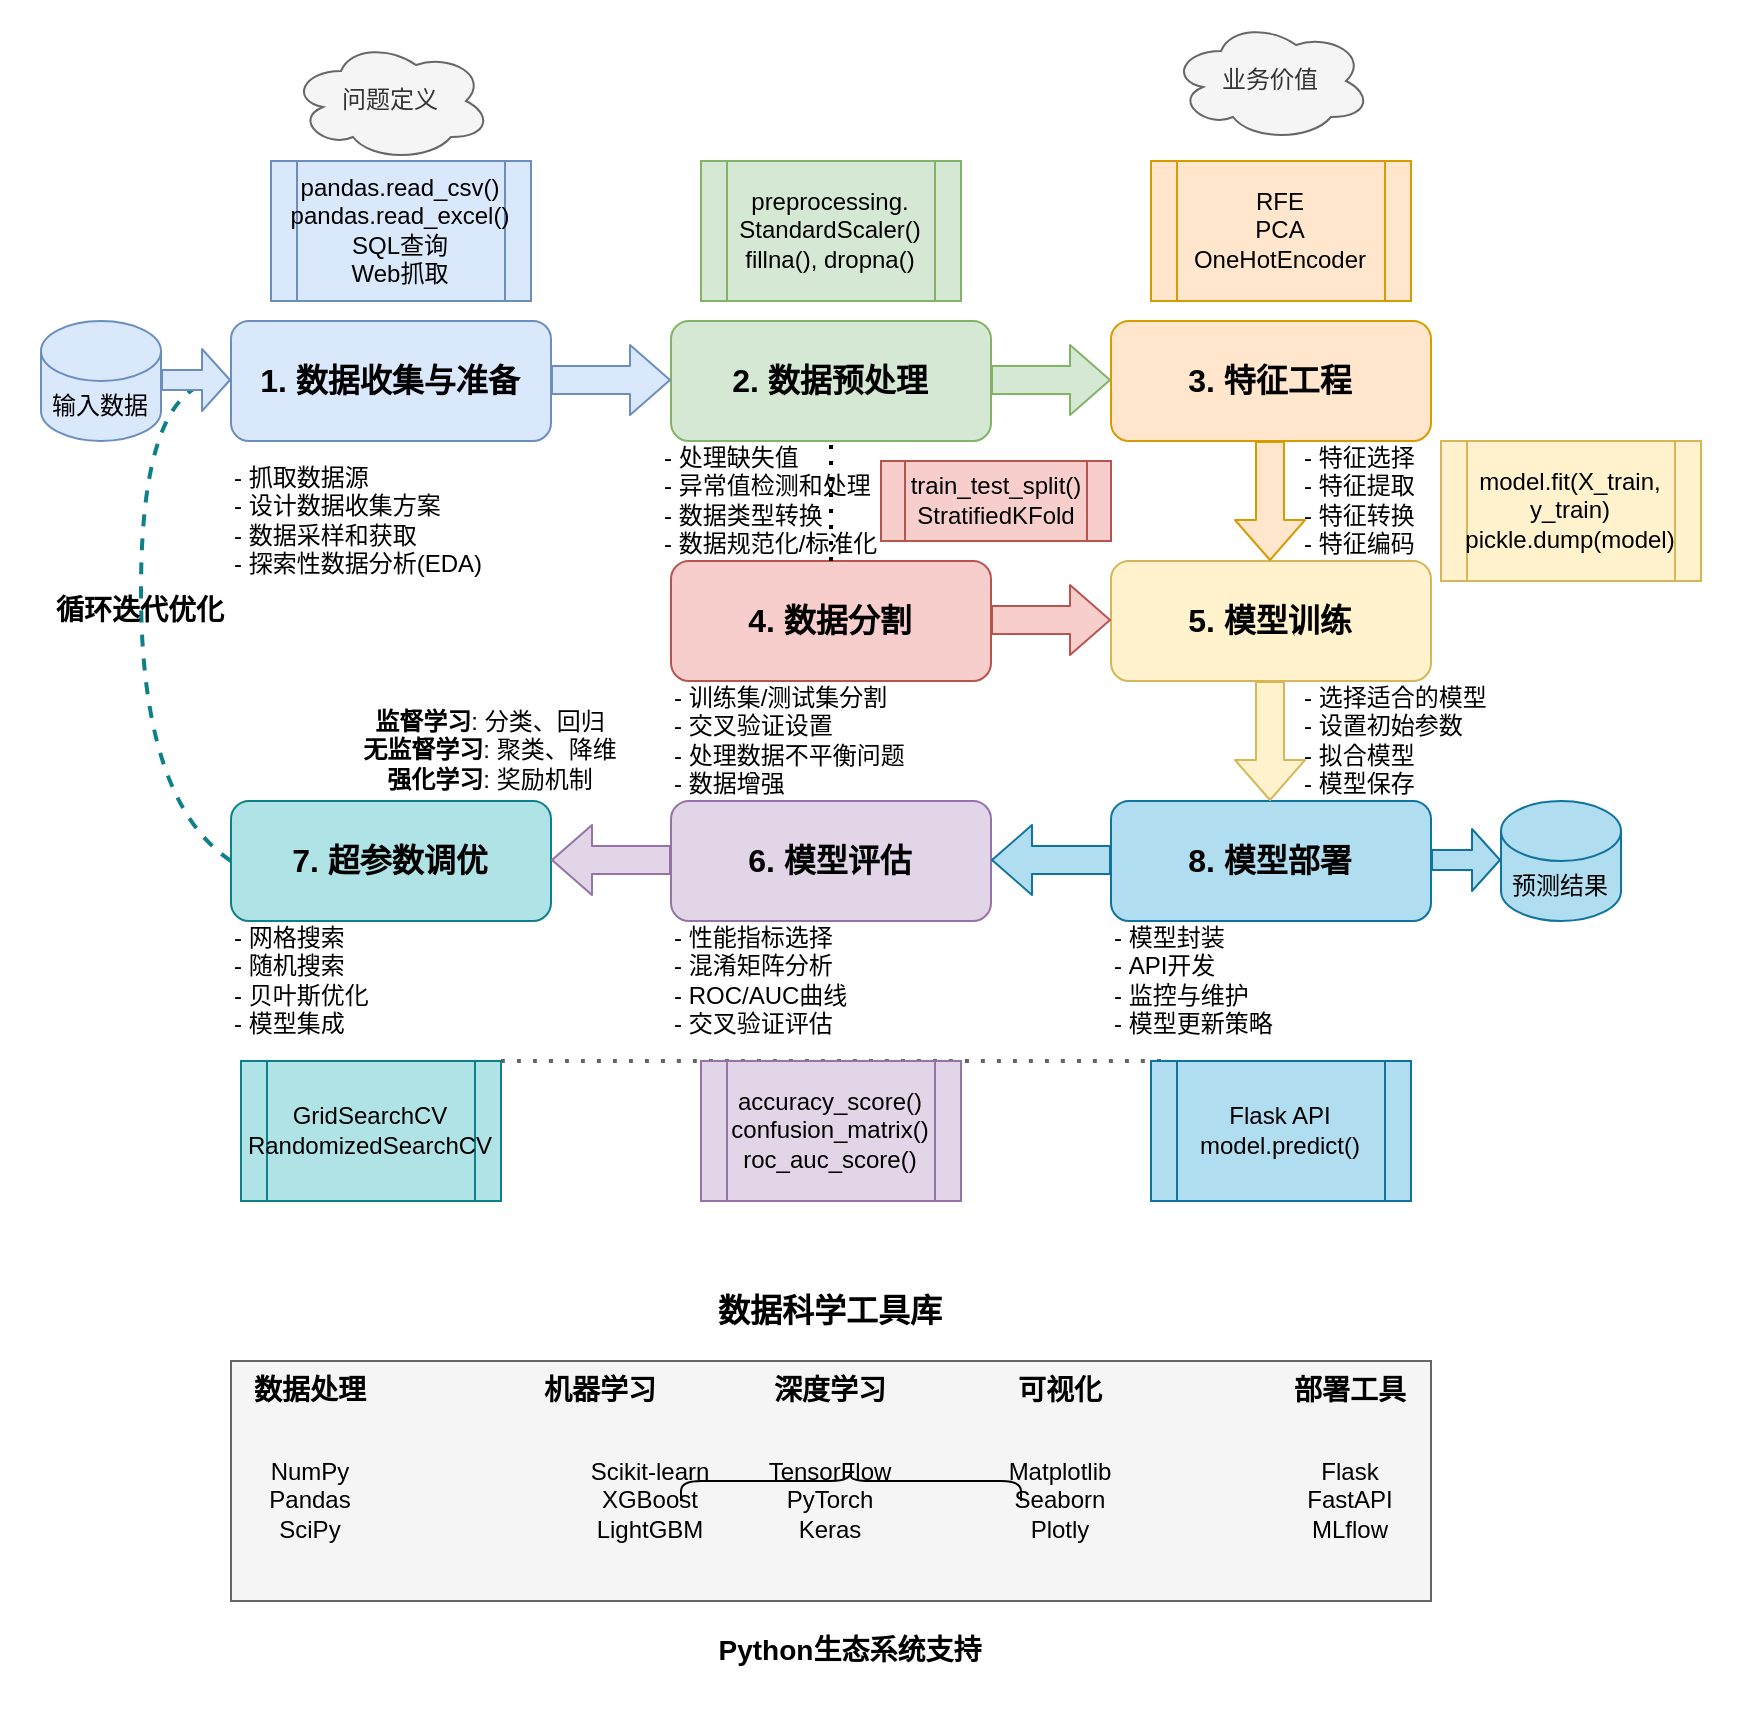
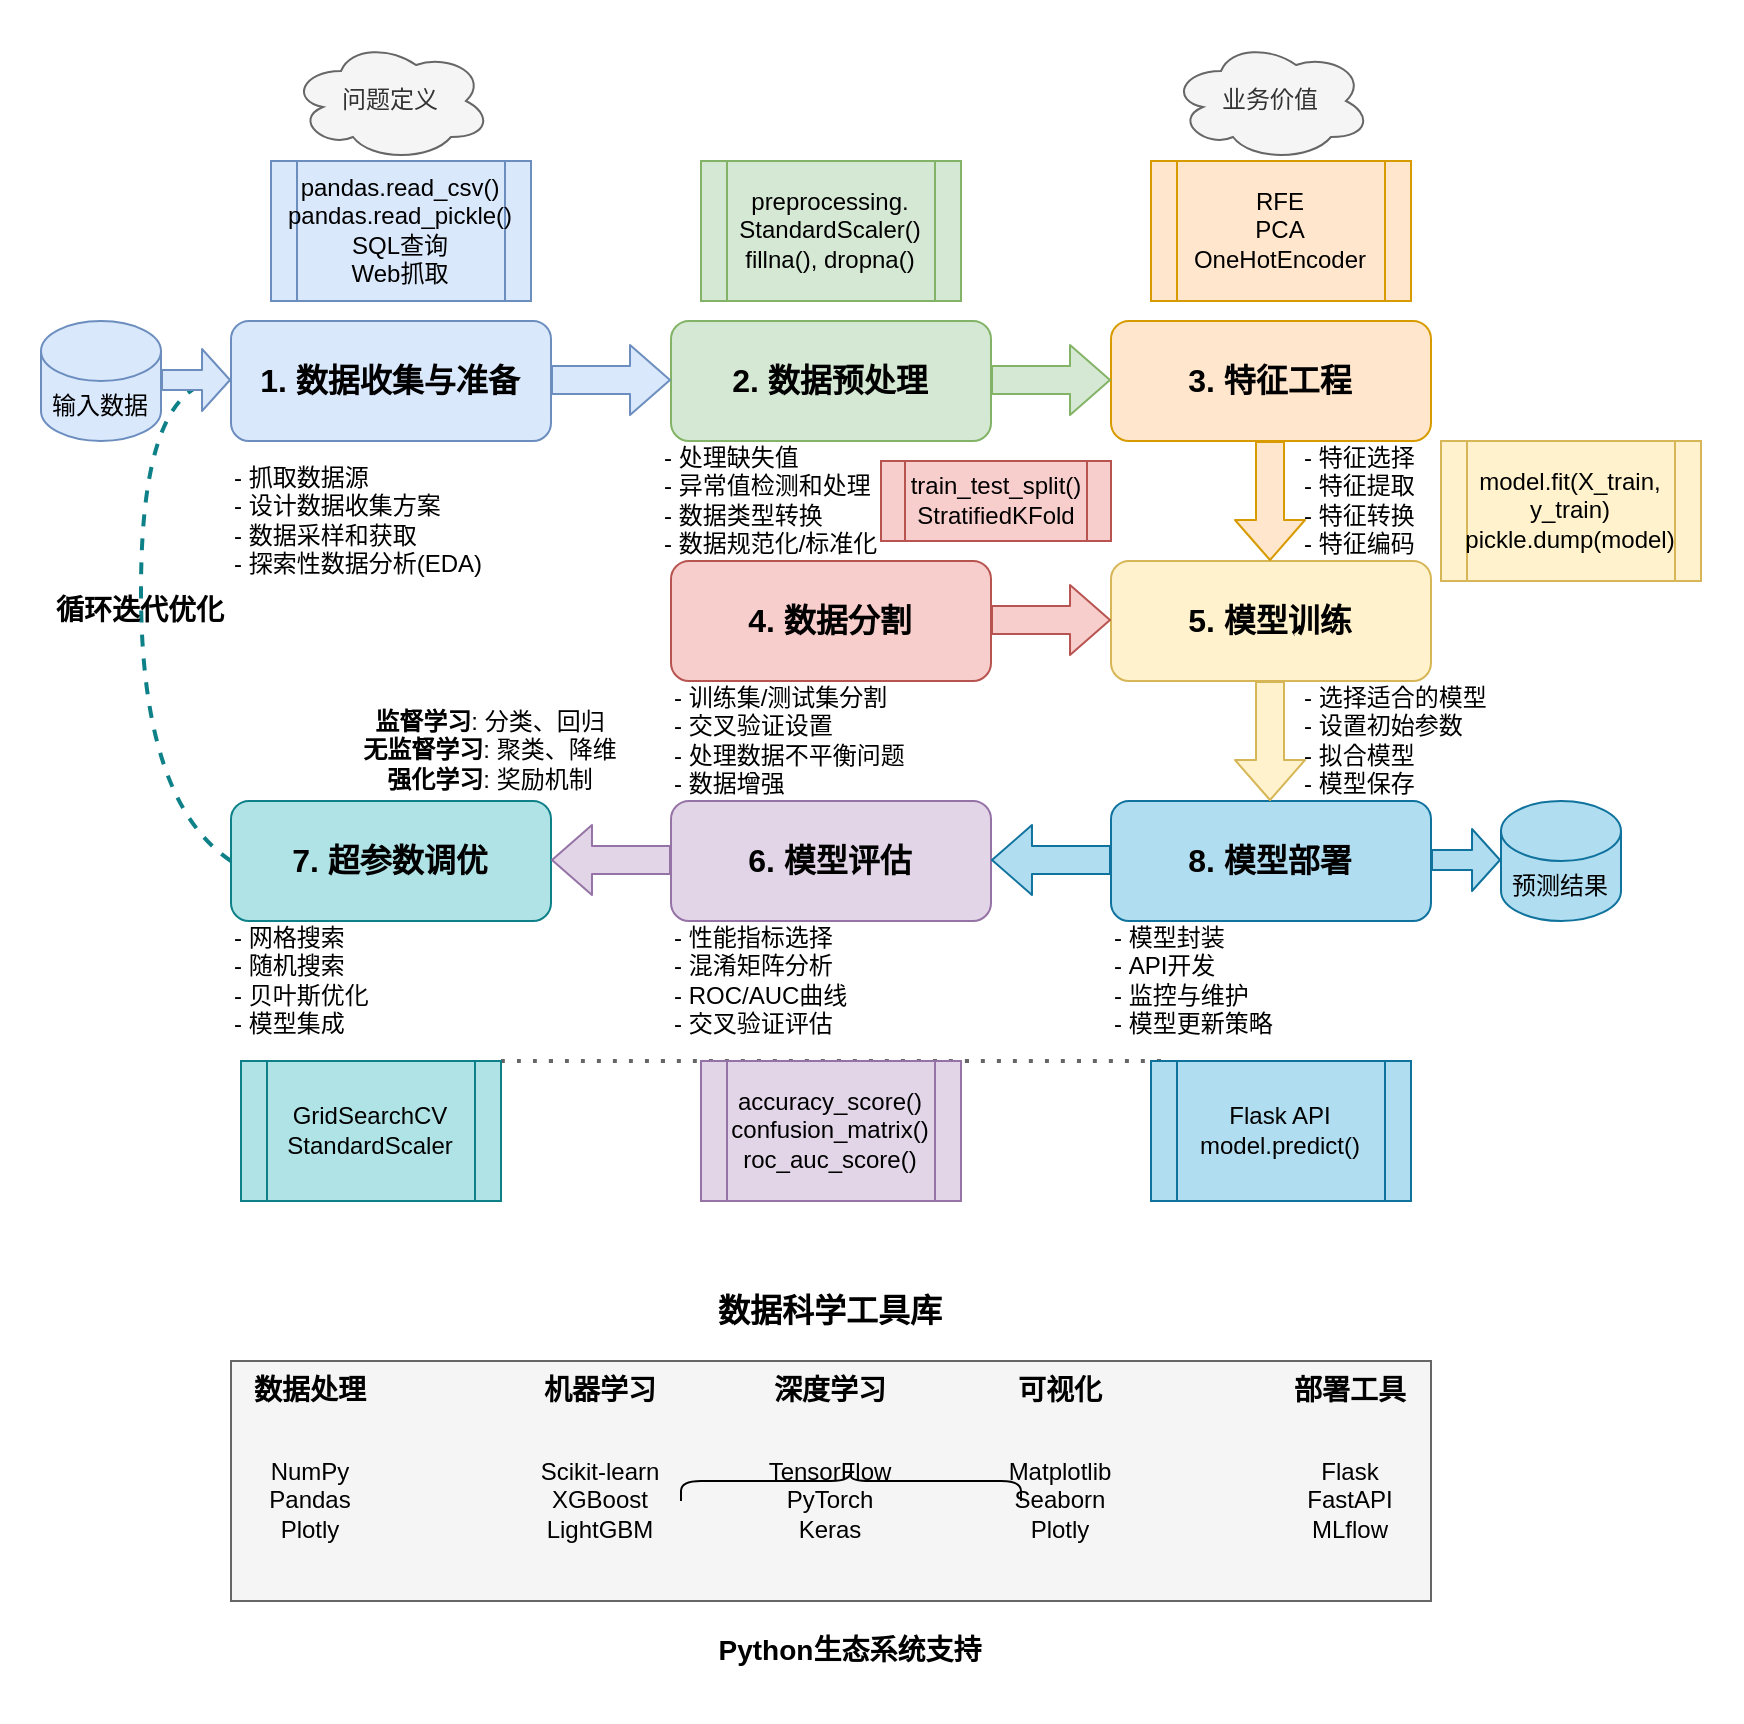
node "业务价值": moved (1271, 81) -> (1271, 101)
node "pandas.read_csv() pandas.read_excel() SQL查询 Web抓取": label "pandas.read_csv() pandas.read_excel() SQL查询 Web抓取" -> "pandas.read_csv() pandas.read_pickle() SQL查询 Web抓取"
edge "2. 数据预处理" -- "4. 数据分割": removed
node "GridSearchCV RandomizedSearchCV": label "GridSearchCV RandomizedSearchCV" -> "GridSearchCV StandardScaler"
node "NumPy Pandas SciPy": label "NumPy Pandas SciPy" -> "NumPy Pandas Plotly"
node "Scikit-learn XGBoost LightGBM": moved (651, 1501) -> (601, 1501)
